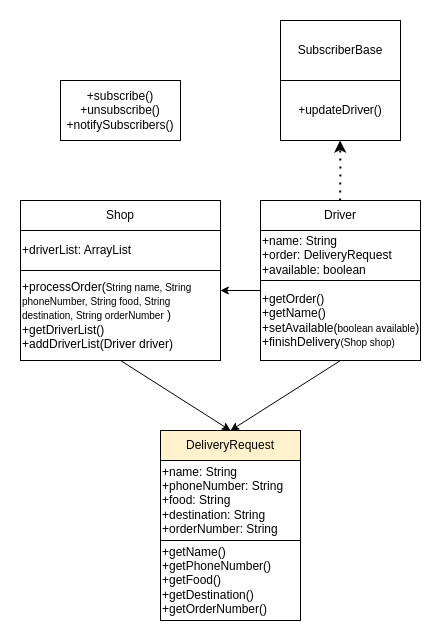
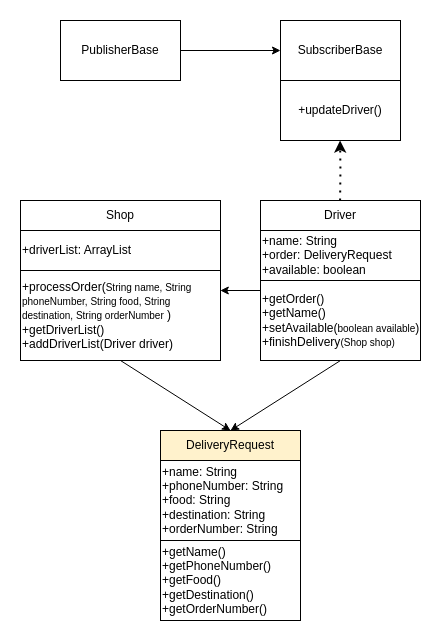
node "PublisherBase": added
edge "PublisherBase" -> "SubscriberBase": added
node "+subscribe() +unsubscribe() +notifySubscribers()": removed
